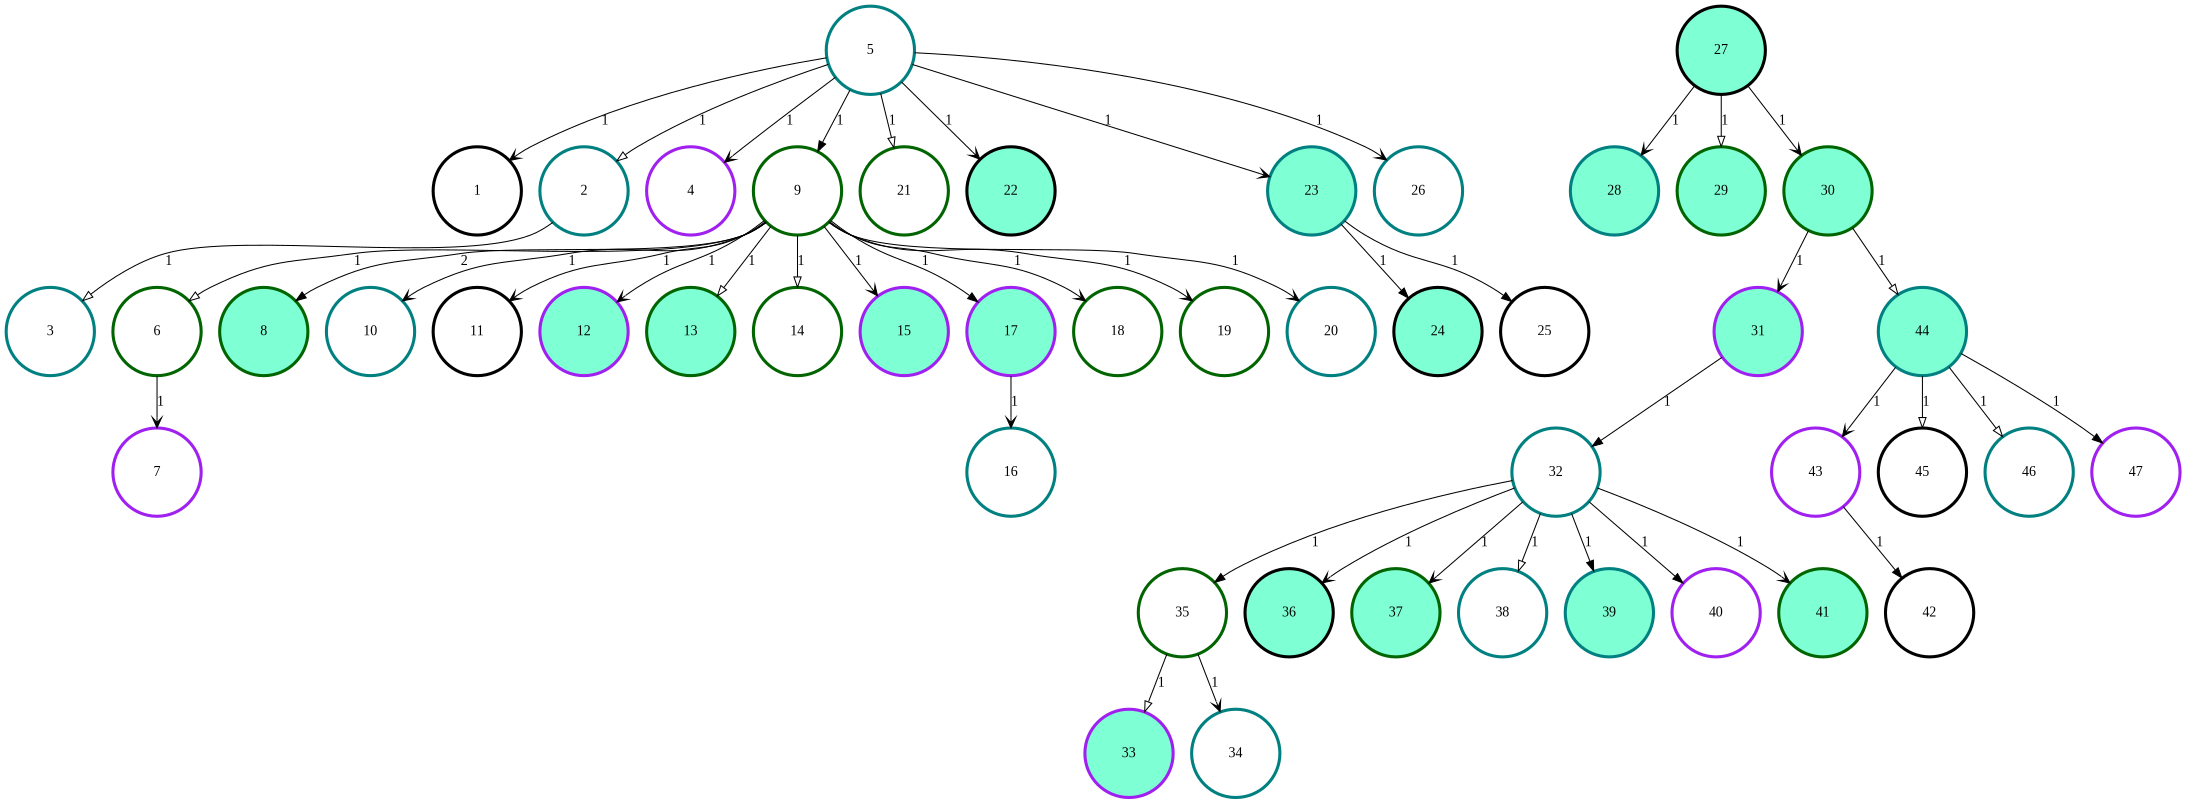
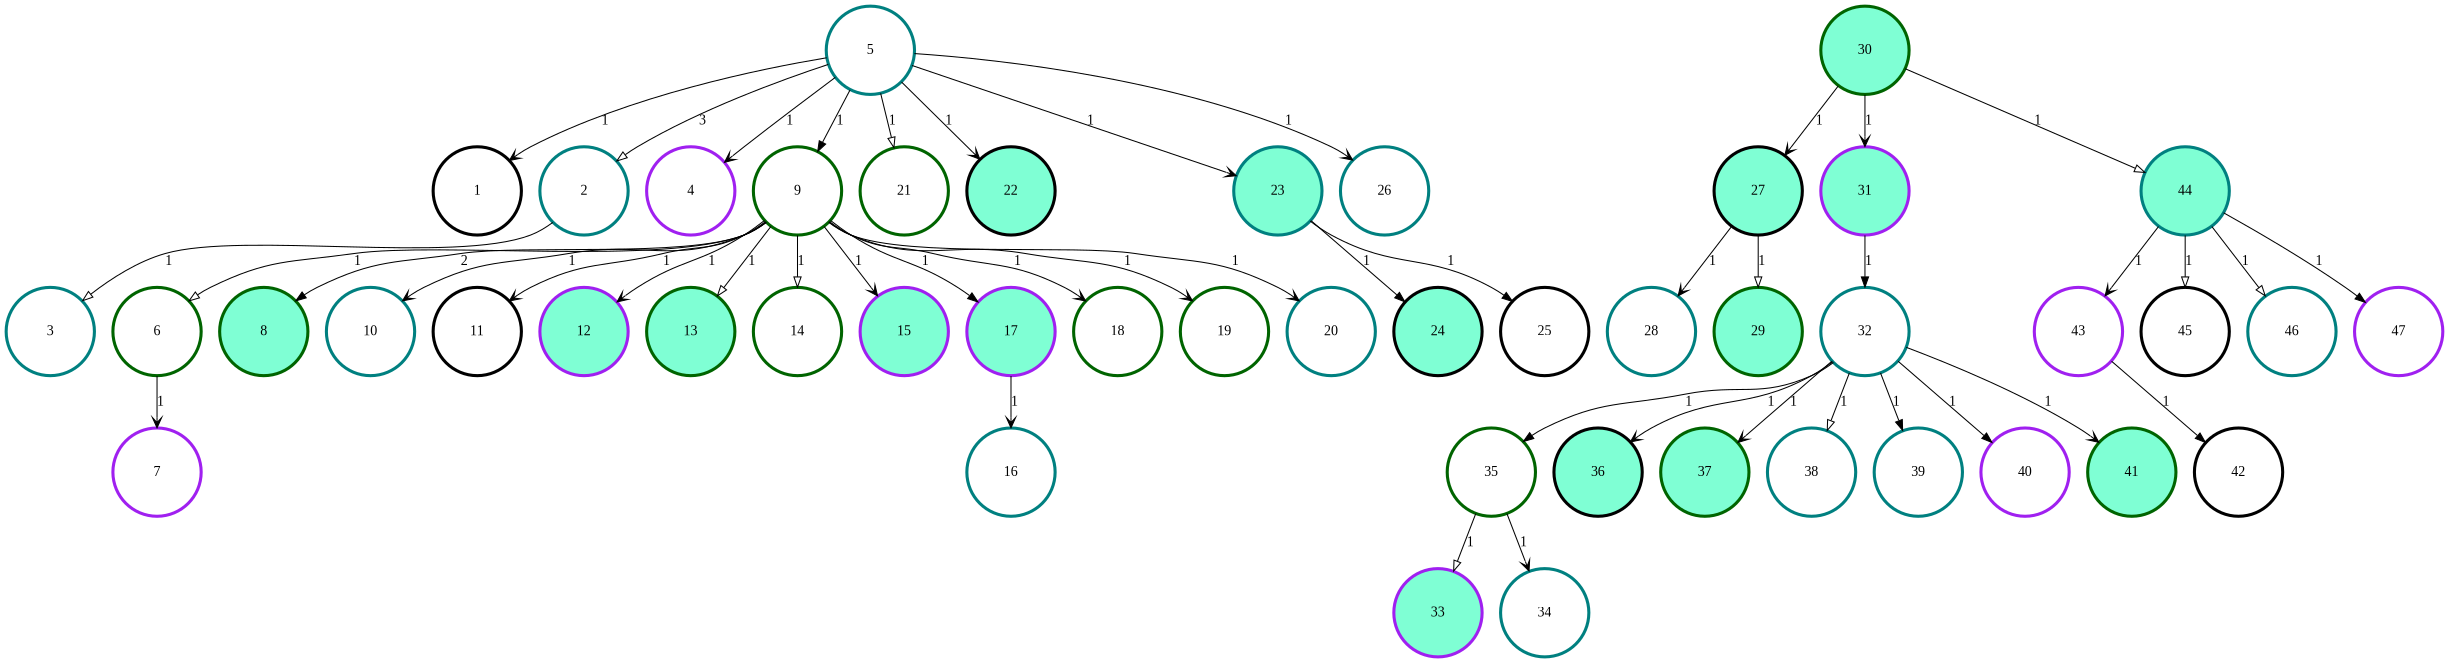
edge "27" -> "30": reversed
edge "5" -> "2": label "1" -> "3"
node "28": fillcolor aquamarine -> white
node "39": fillcolor aquamarine -> white
